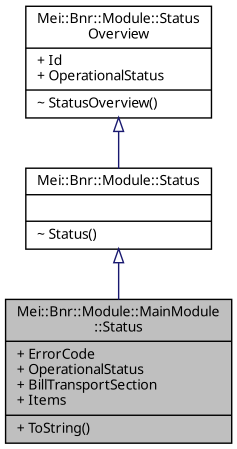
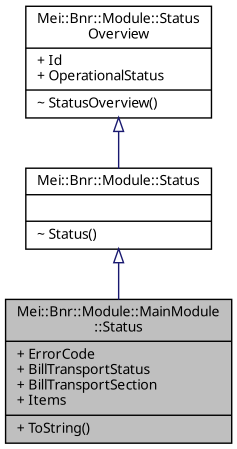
node "Mei::Bnr::Module::MainModule": text "+ OperationalStatus" -> "+ BillTransportStatus"
